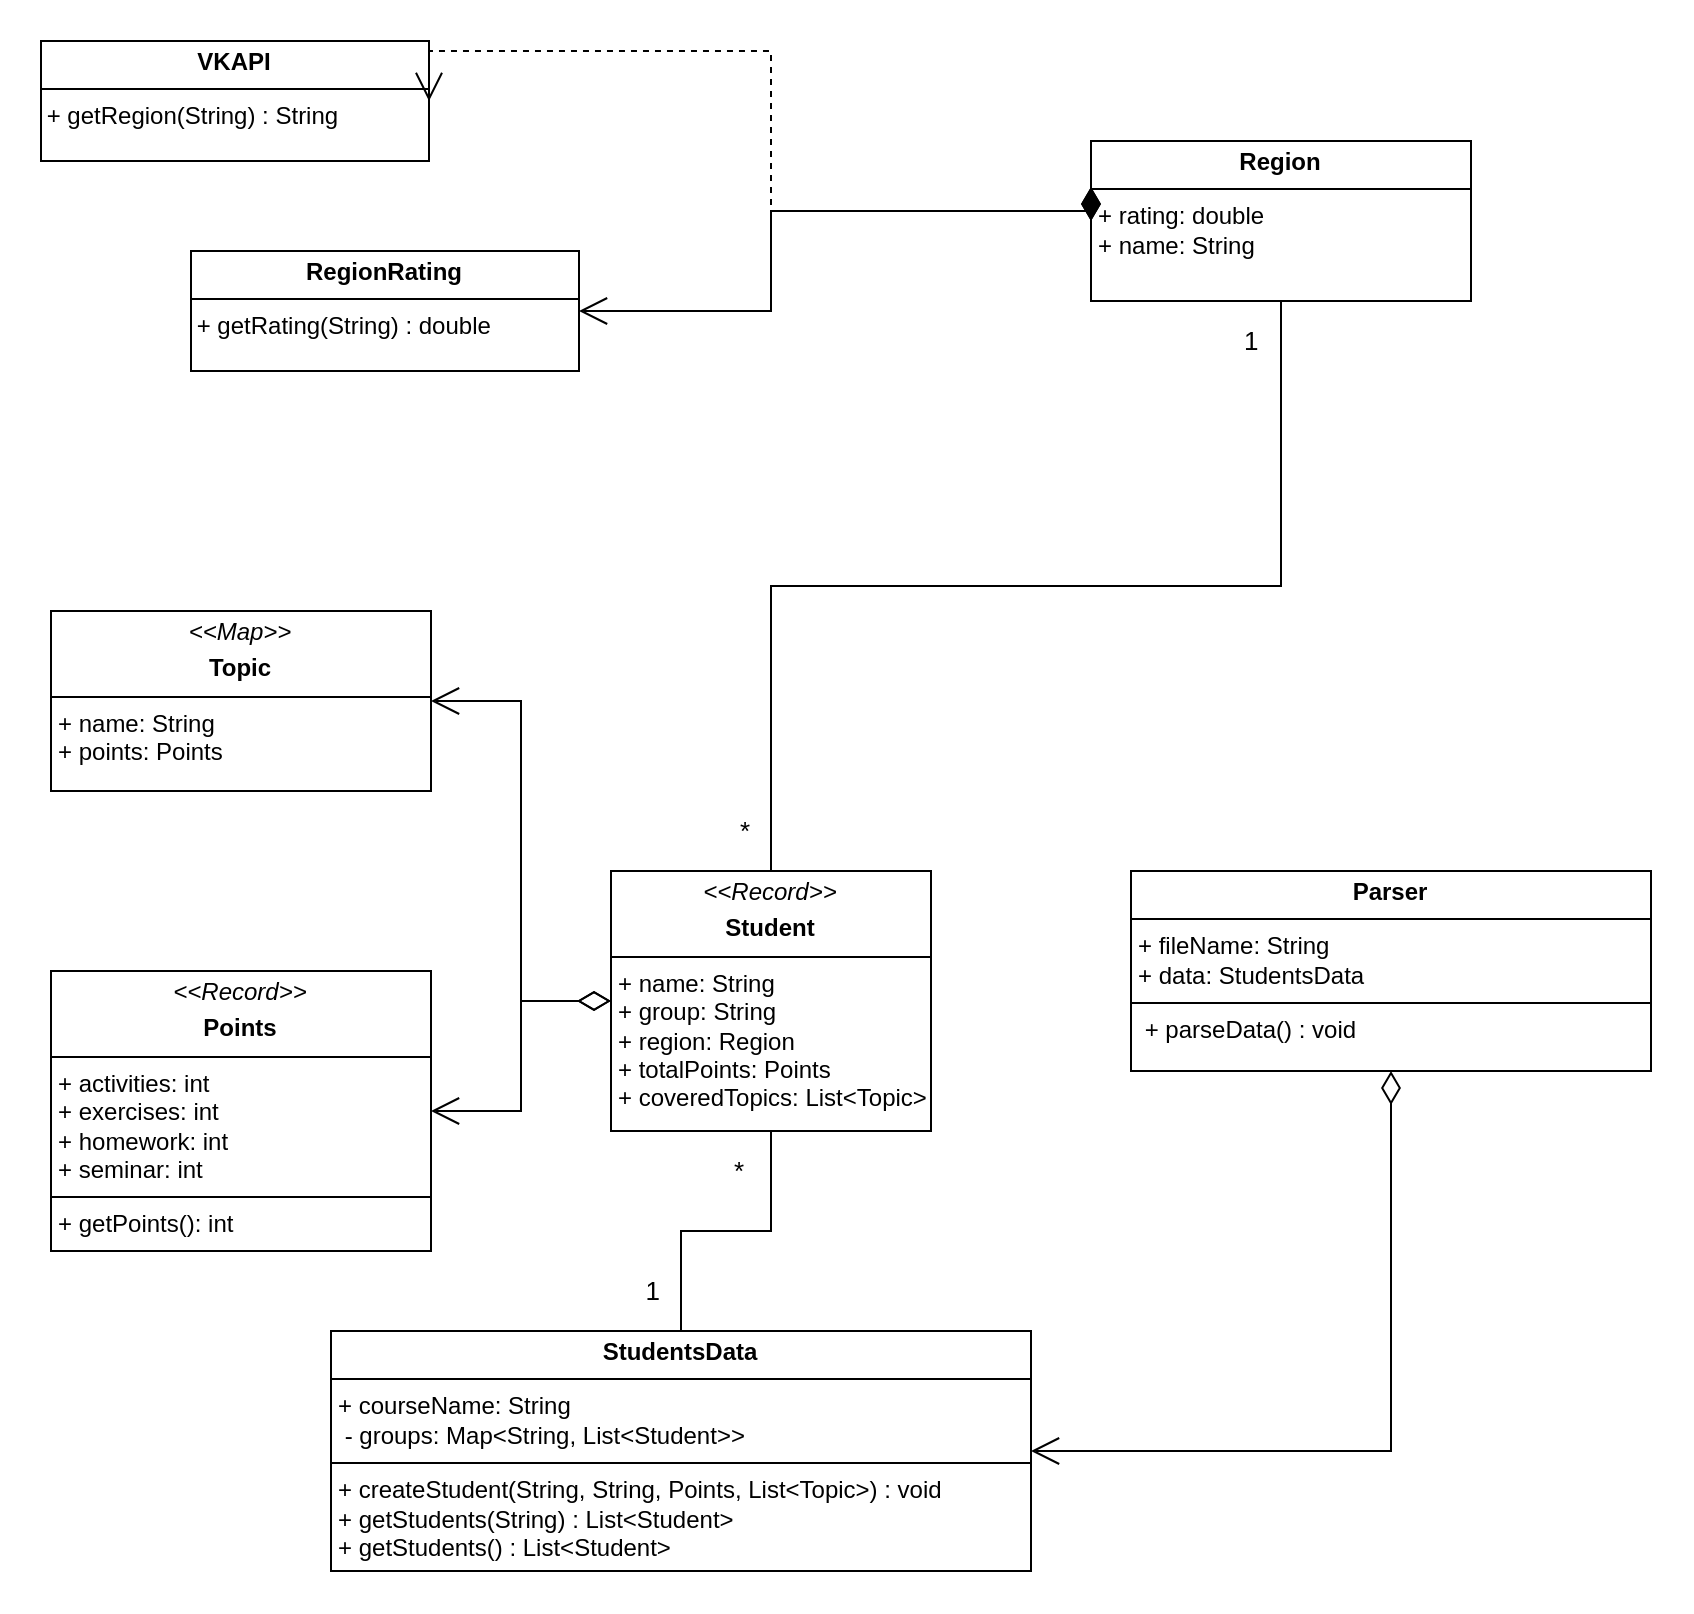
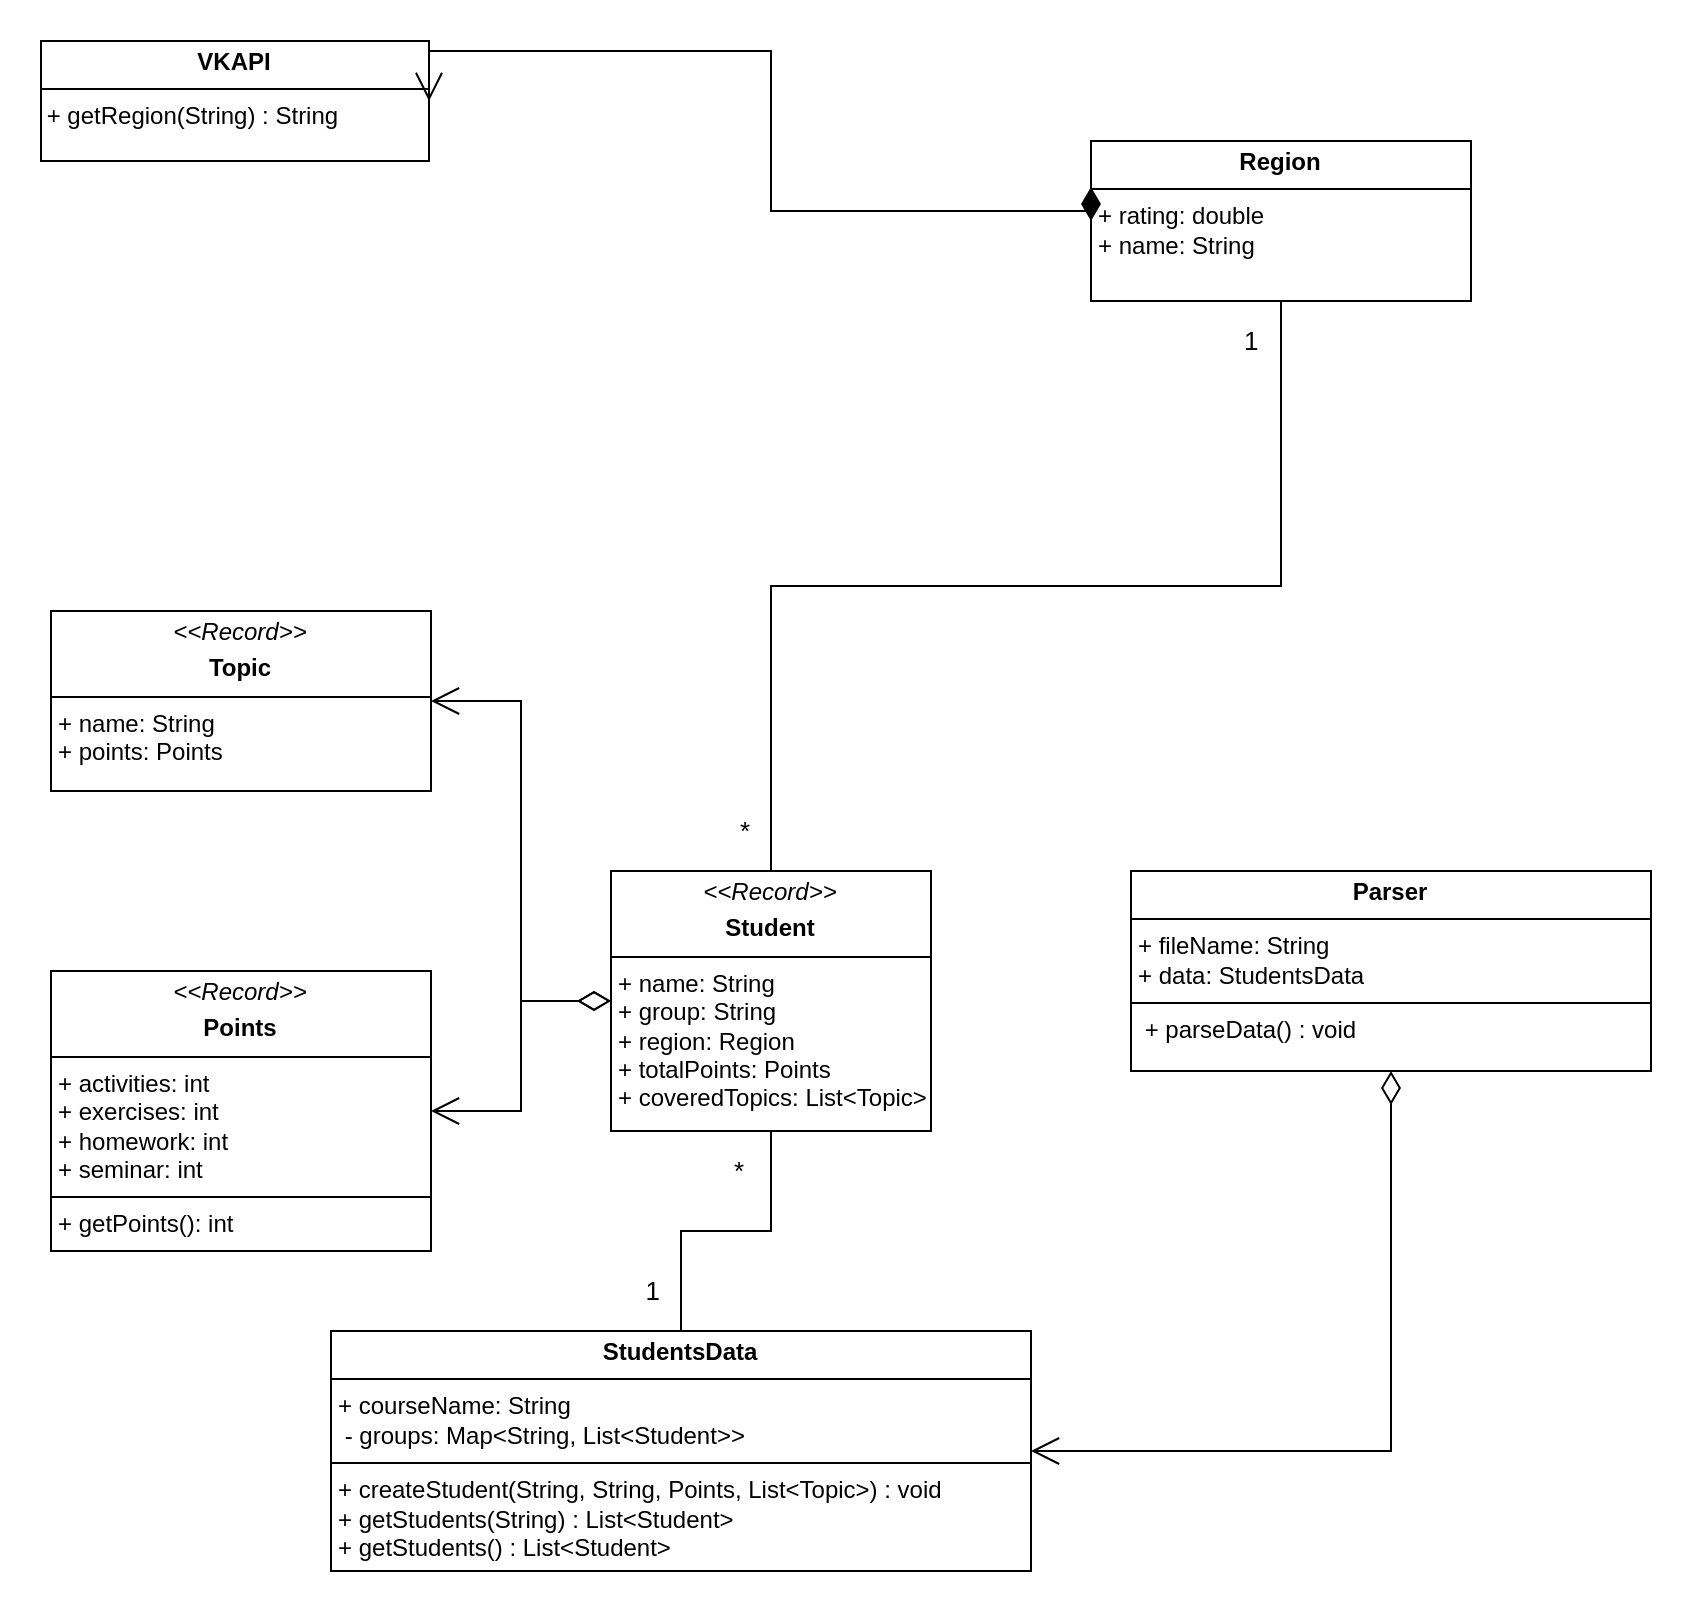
edge "VKAPI + getRegion(String) : String" -- "Region + rating: double + name: String": style dashed -> solid
node "RegionRating + getRating(String) : double": removed
edge "Region + rating: double + name: String" -- "RegionRating + getRating(String) : double": removed
node "<<Map>> Topic + name: String + points: Points": label "<<Map>> Topic + name: String + points: Points" -> "<<Record>> Topic + name: String + points: Points"
